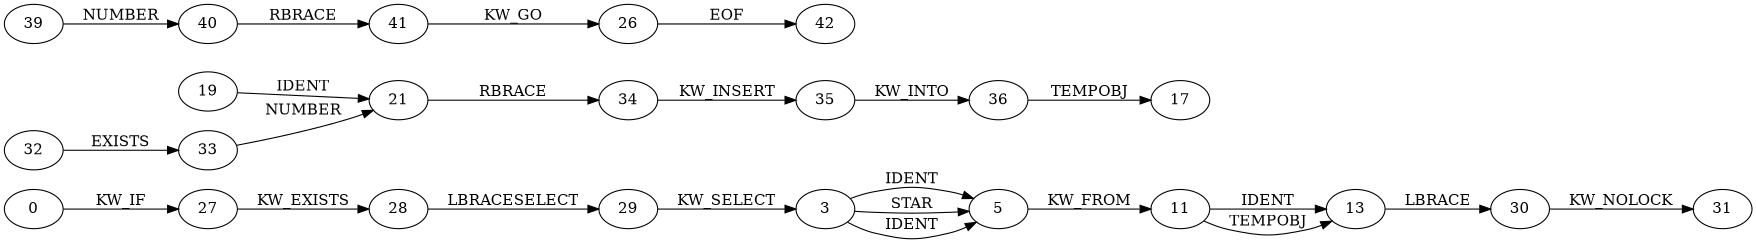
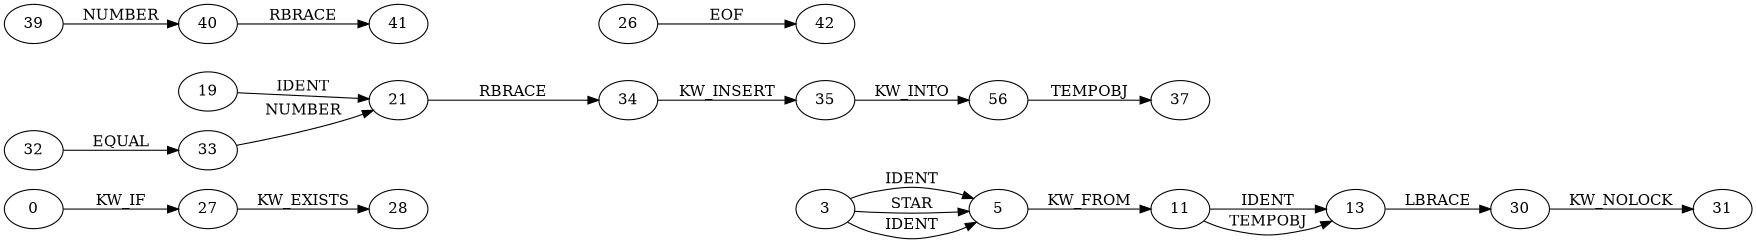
edge "41" -> "26": removed, label "KW_GO"
node "36": label "36" -> "56"
node "17": label "17" -> "37"
edge "32" -> "33": label "EXISTS" -> "EQUAL"
node "29": removed
